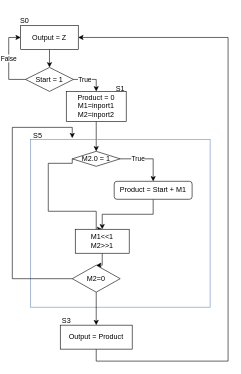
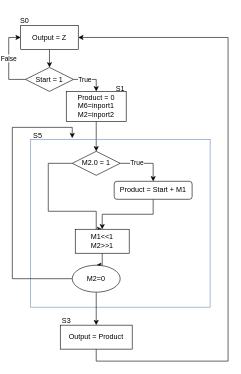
node "Product = 0M1=inport1M2=inport2": label "Product = 0M1=inport1M2=inport2" -> "Product = 0M6=inport1M2=inport2"
node "M2.0 = 1": size 48x15 -> 48x24
node "M2=0": shape diamond -> ellipse
